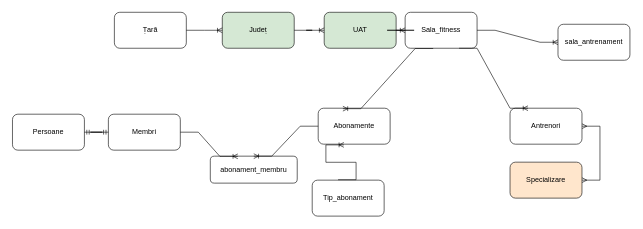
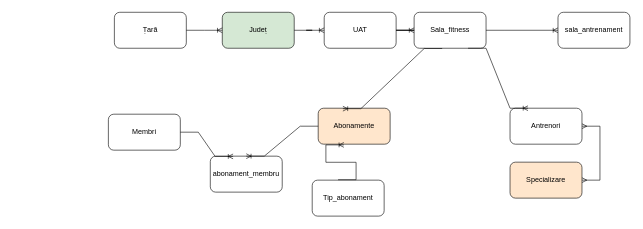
node "UAT": fillcolor #d5e8d4 -> #ffffff
node "Sala_fitness": moved (441, 30) -> (450, 30)
node "sala_antrenament": moved (594, 42) -> (594, 30)
node "Abonamente": fillcolor #ffffff -> #ffe6cc
node "Persoane": removed
edge "Persoane" -- "Membri": removed
node "abonament_membru": size 87x27 -> 72x36
